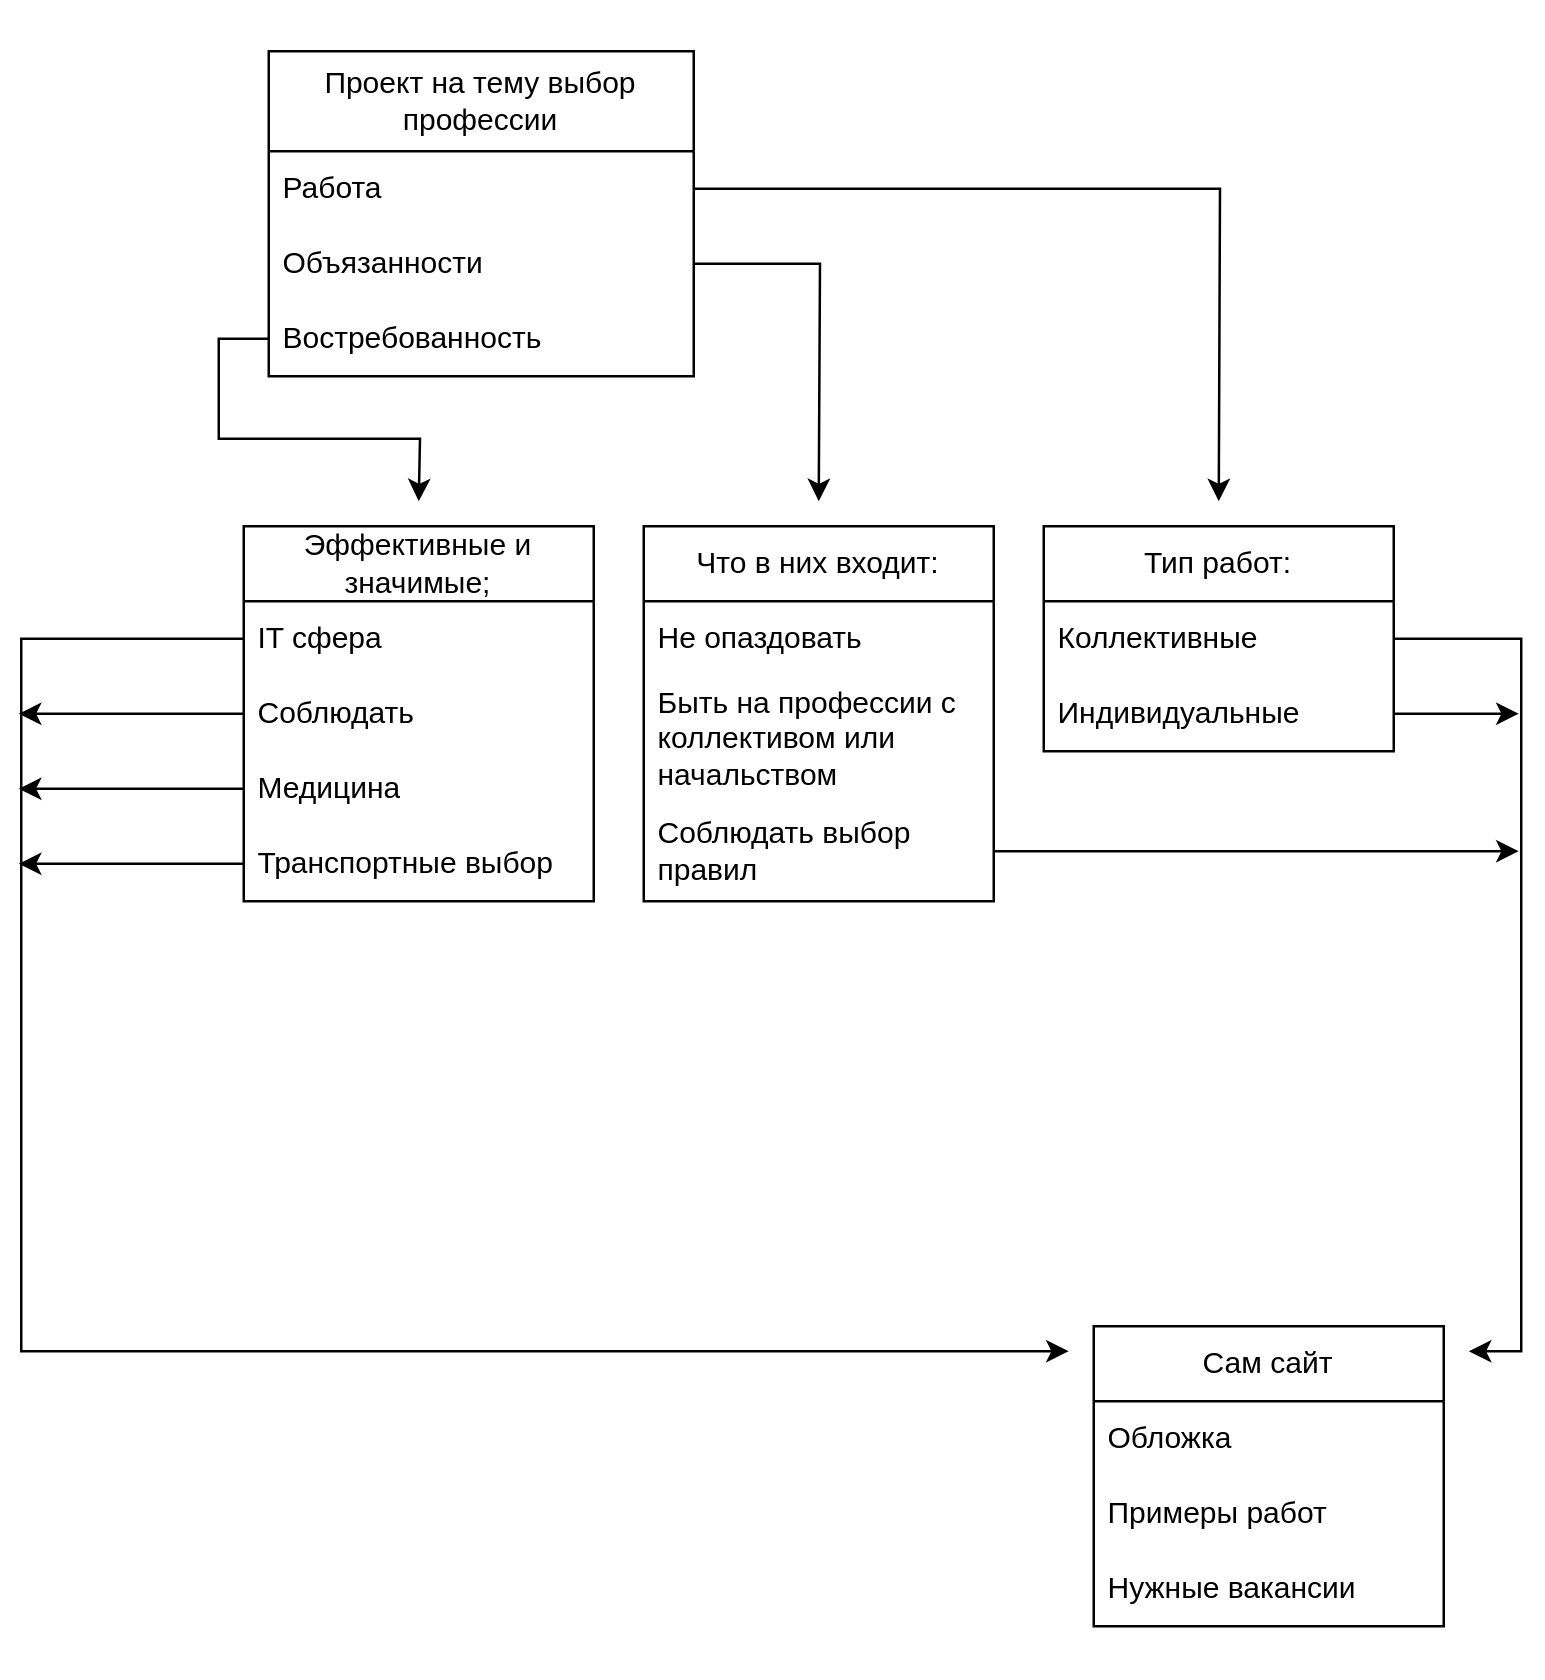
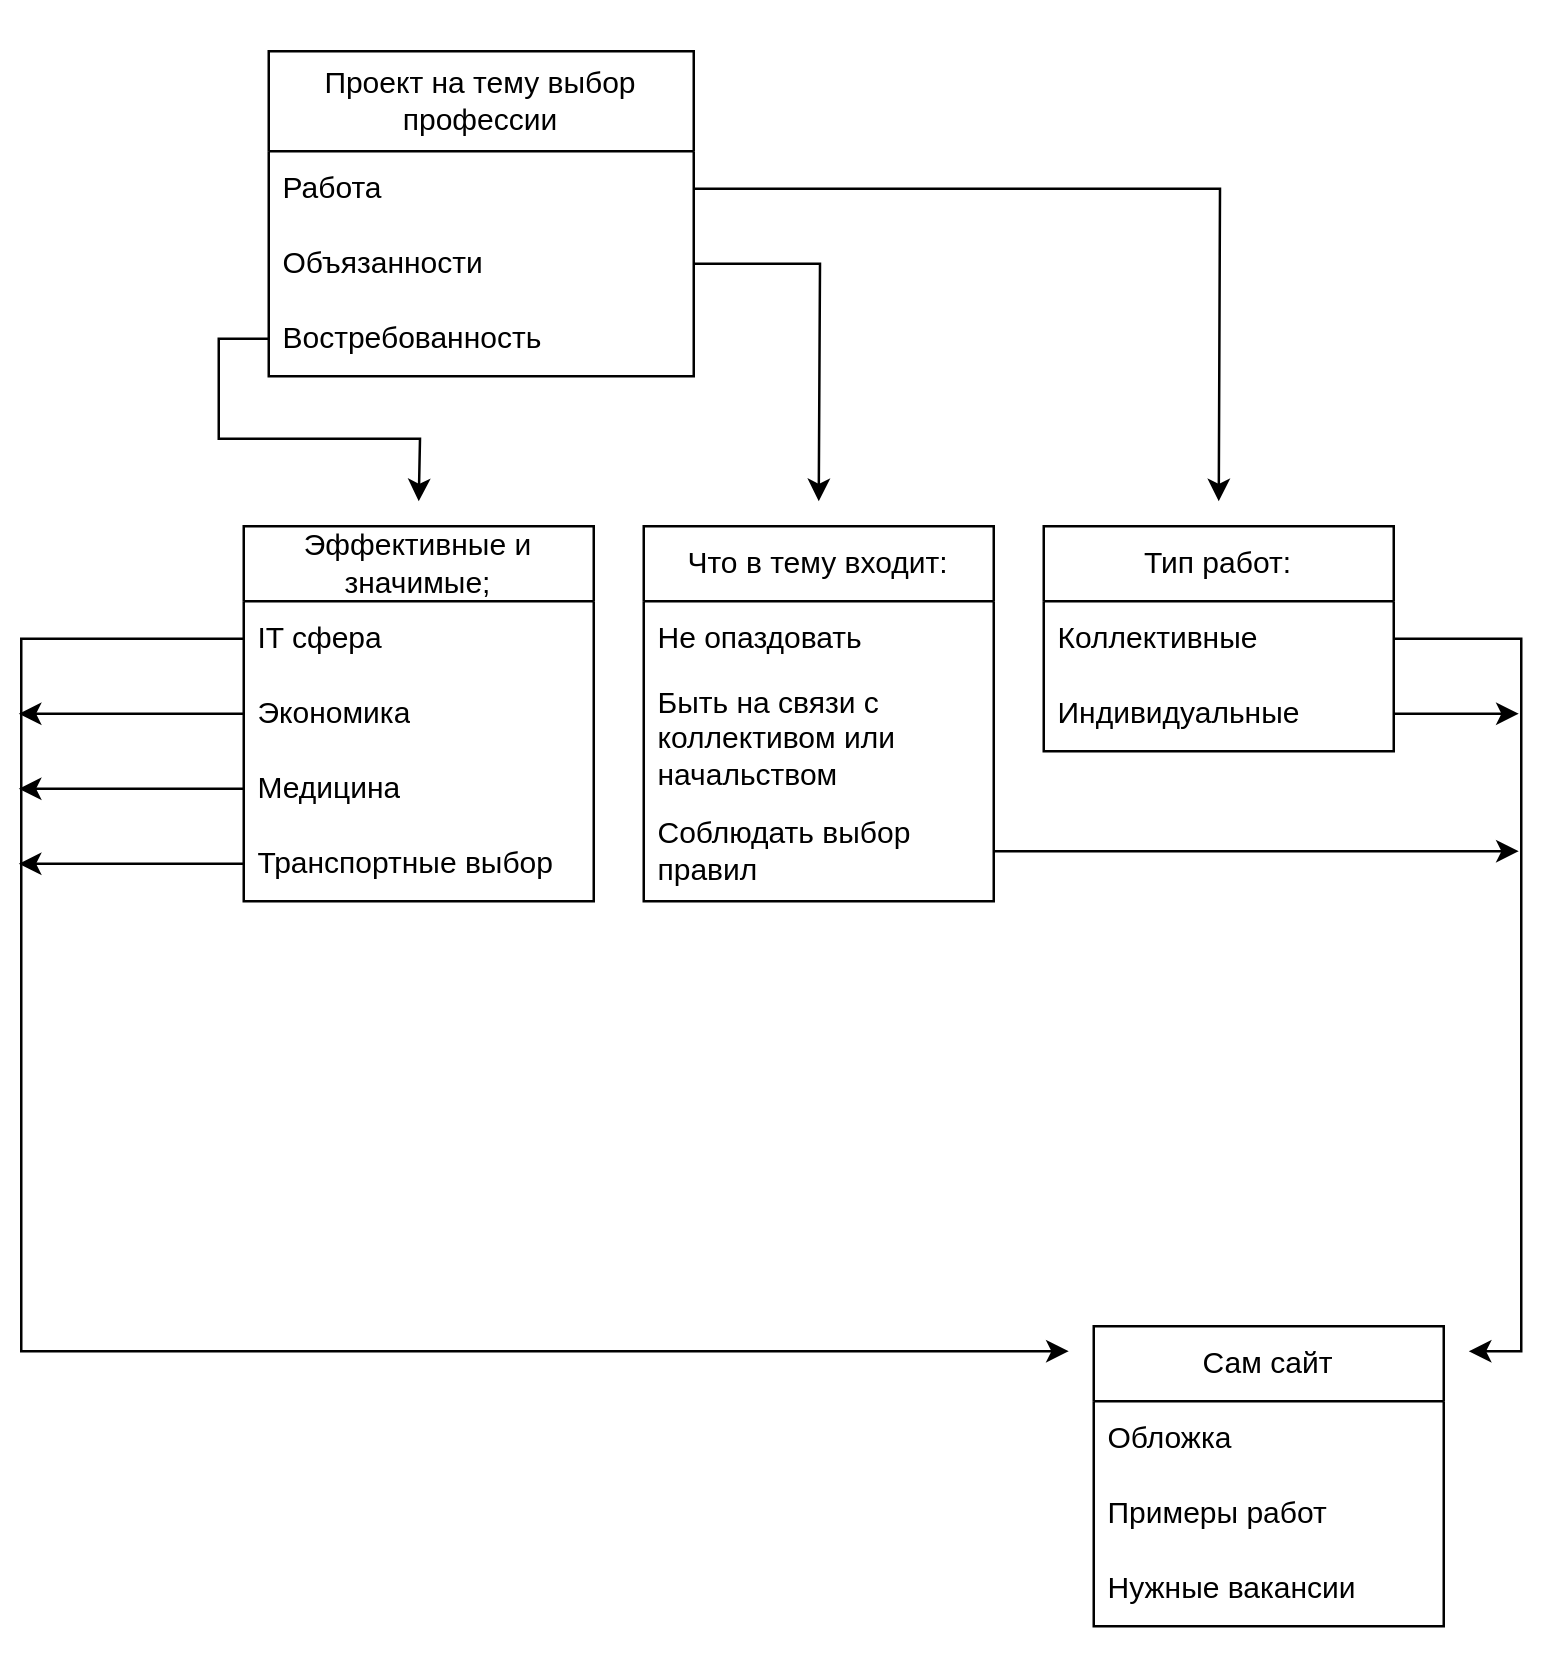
node "Что в них входит:": label "Что в них входит:" -> "Что в тему входит:"
node "Соблюдать": label "Соблюдать" -> "Экономика"
node "Быть на профессии с коллективом или начальством": label "Быть на профессии с коллективом или начальством" -> "Быть на связи с коллективом или начальством"
